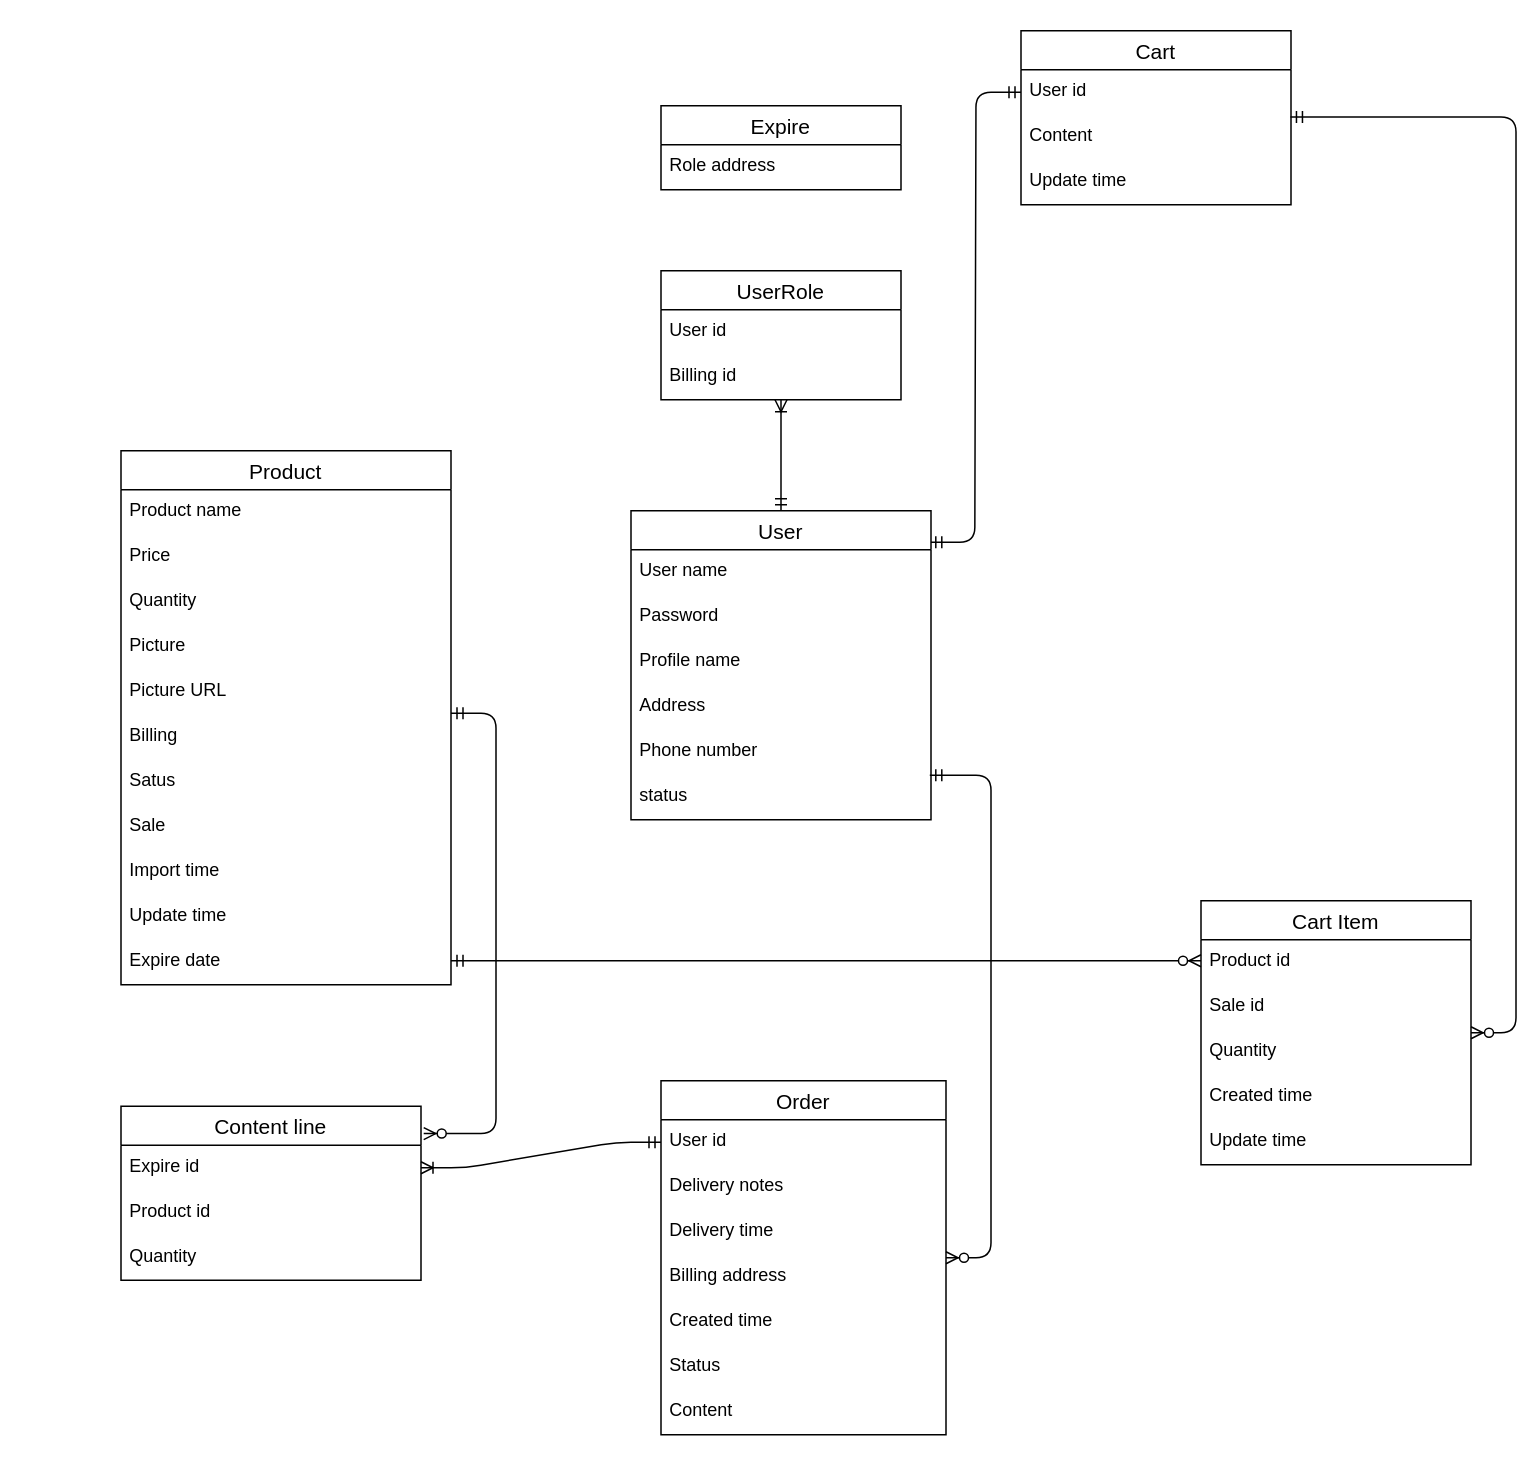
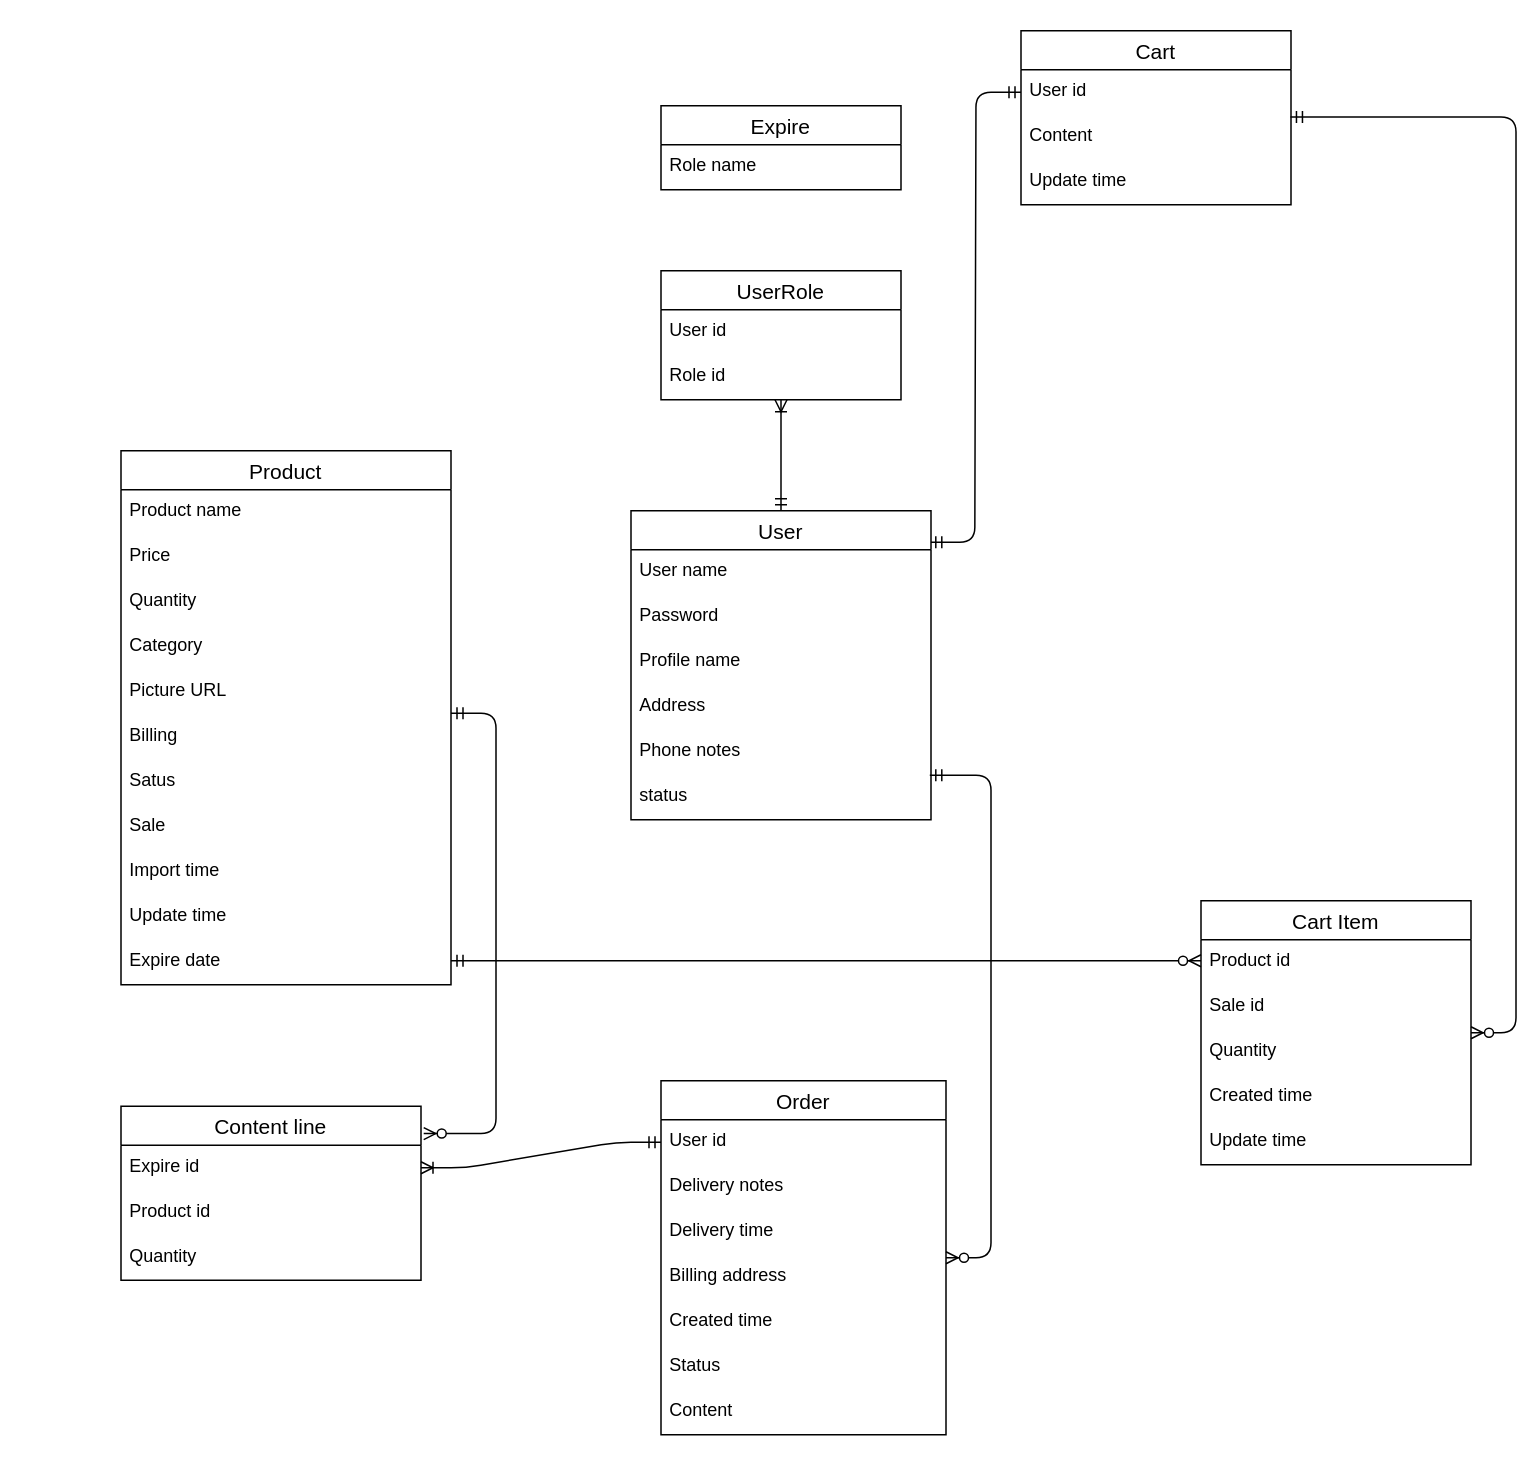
node "Role address": label "Role address" -> "Role name"
node "Billing id": label "Billing id" -> "Role id"
node "Picture": label "Picture" -> "Category"
node "Phone number": label "Phone number" -> "Phone notes"
